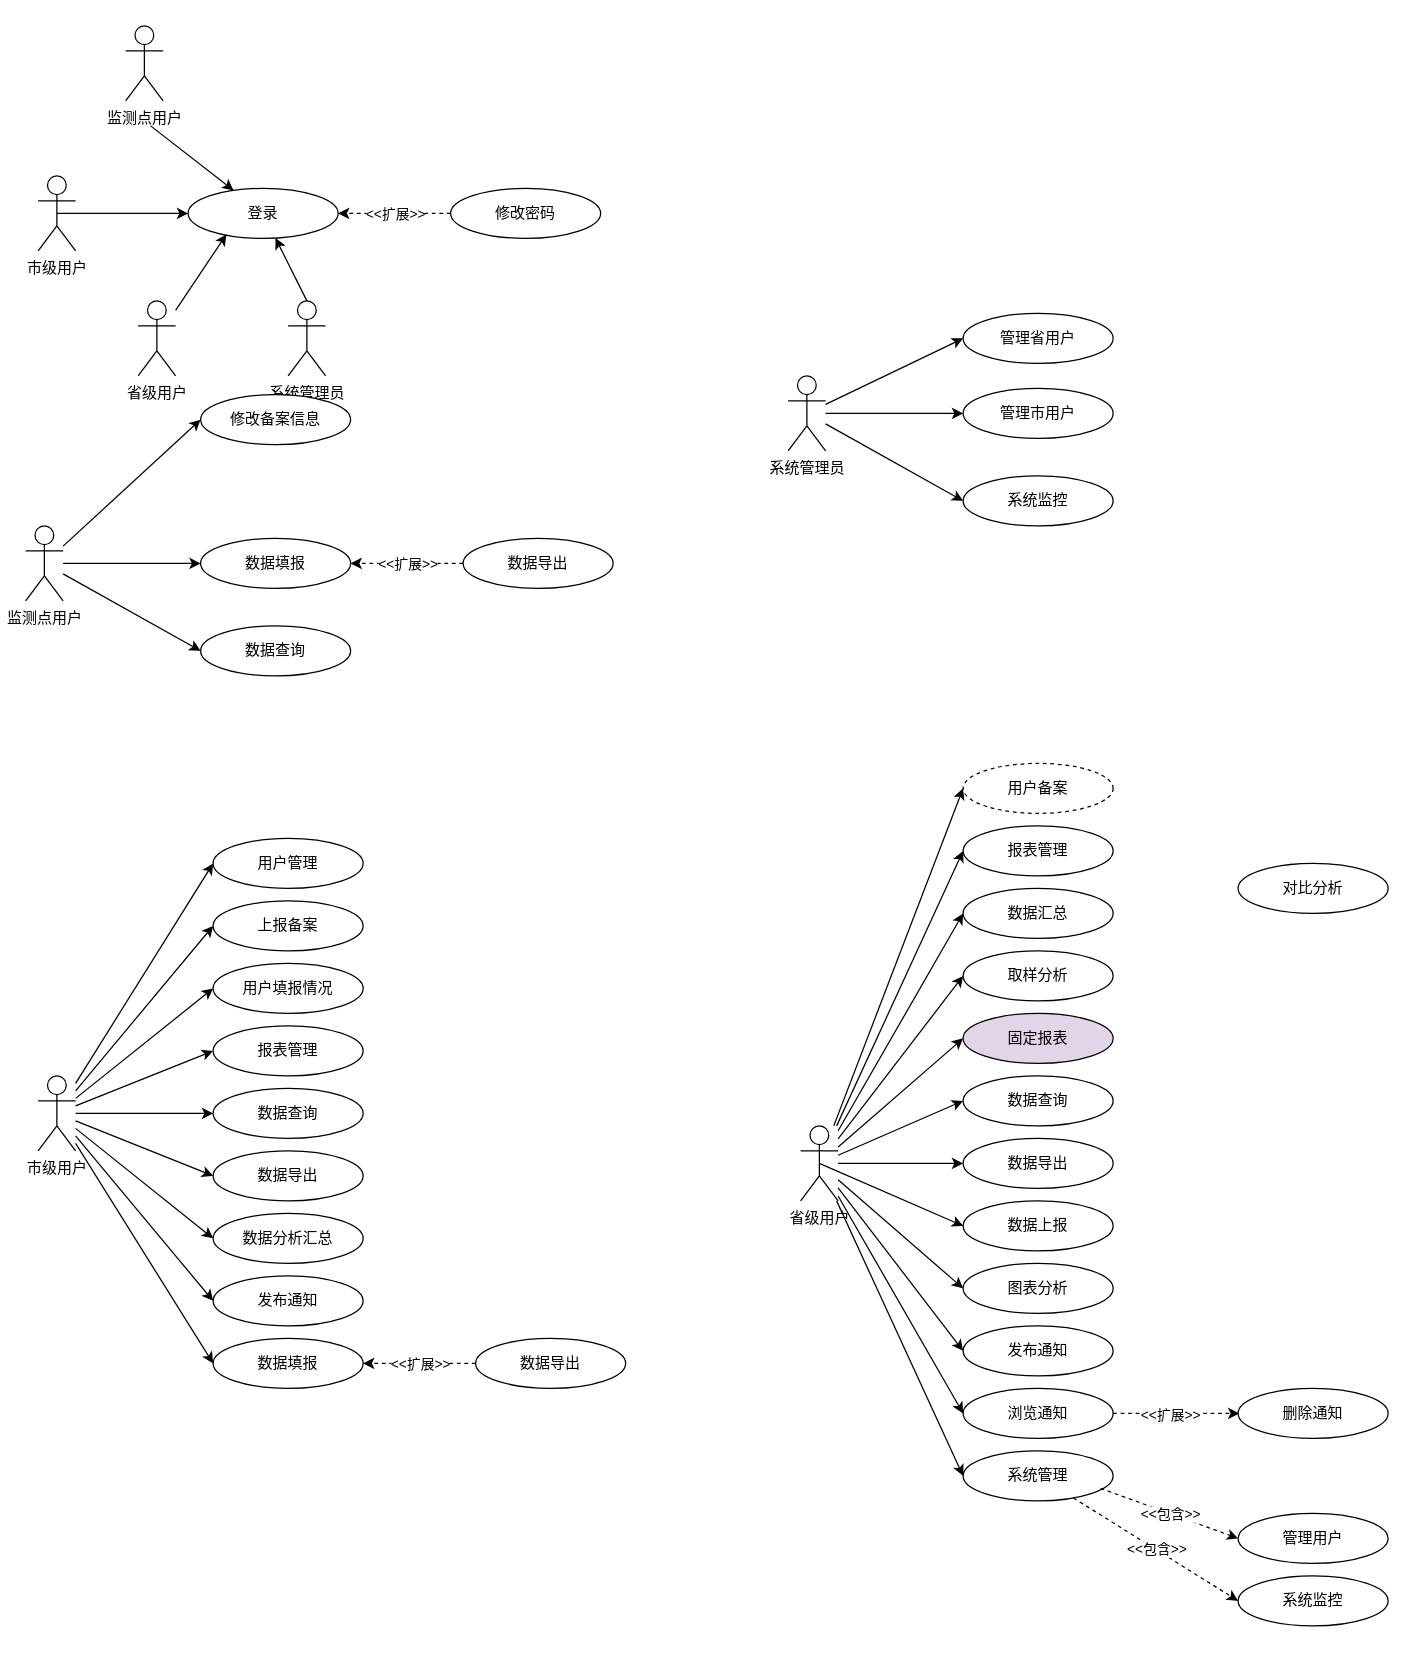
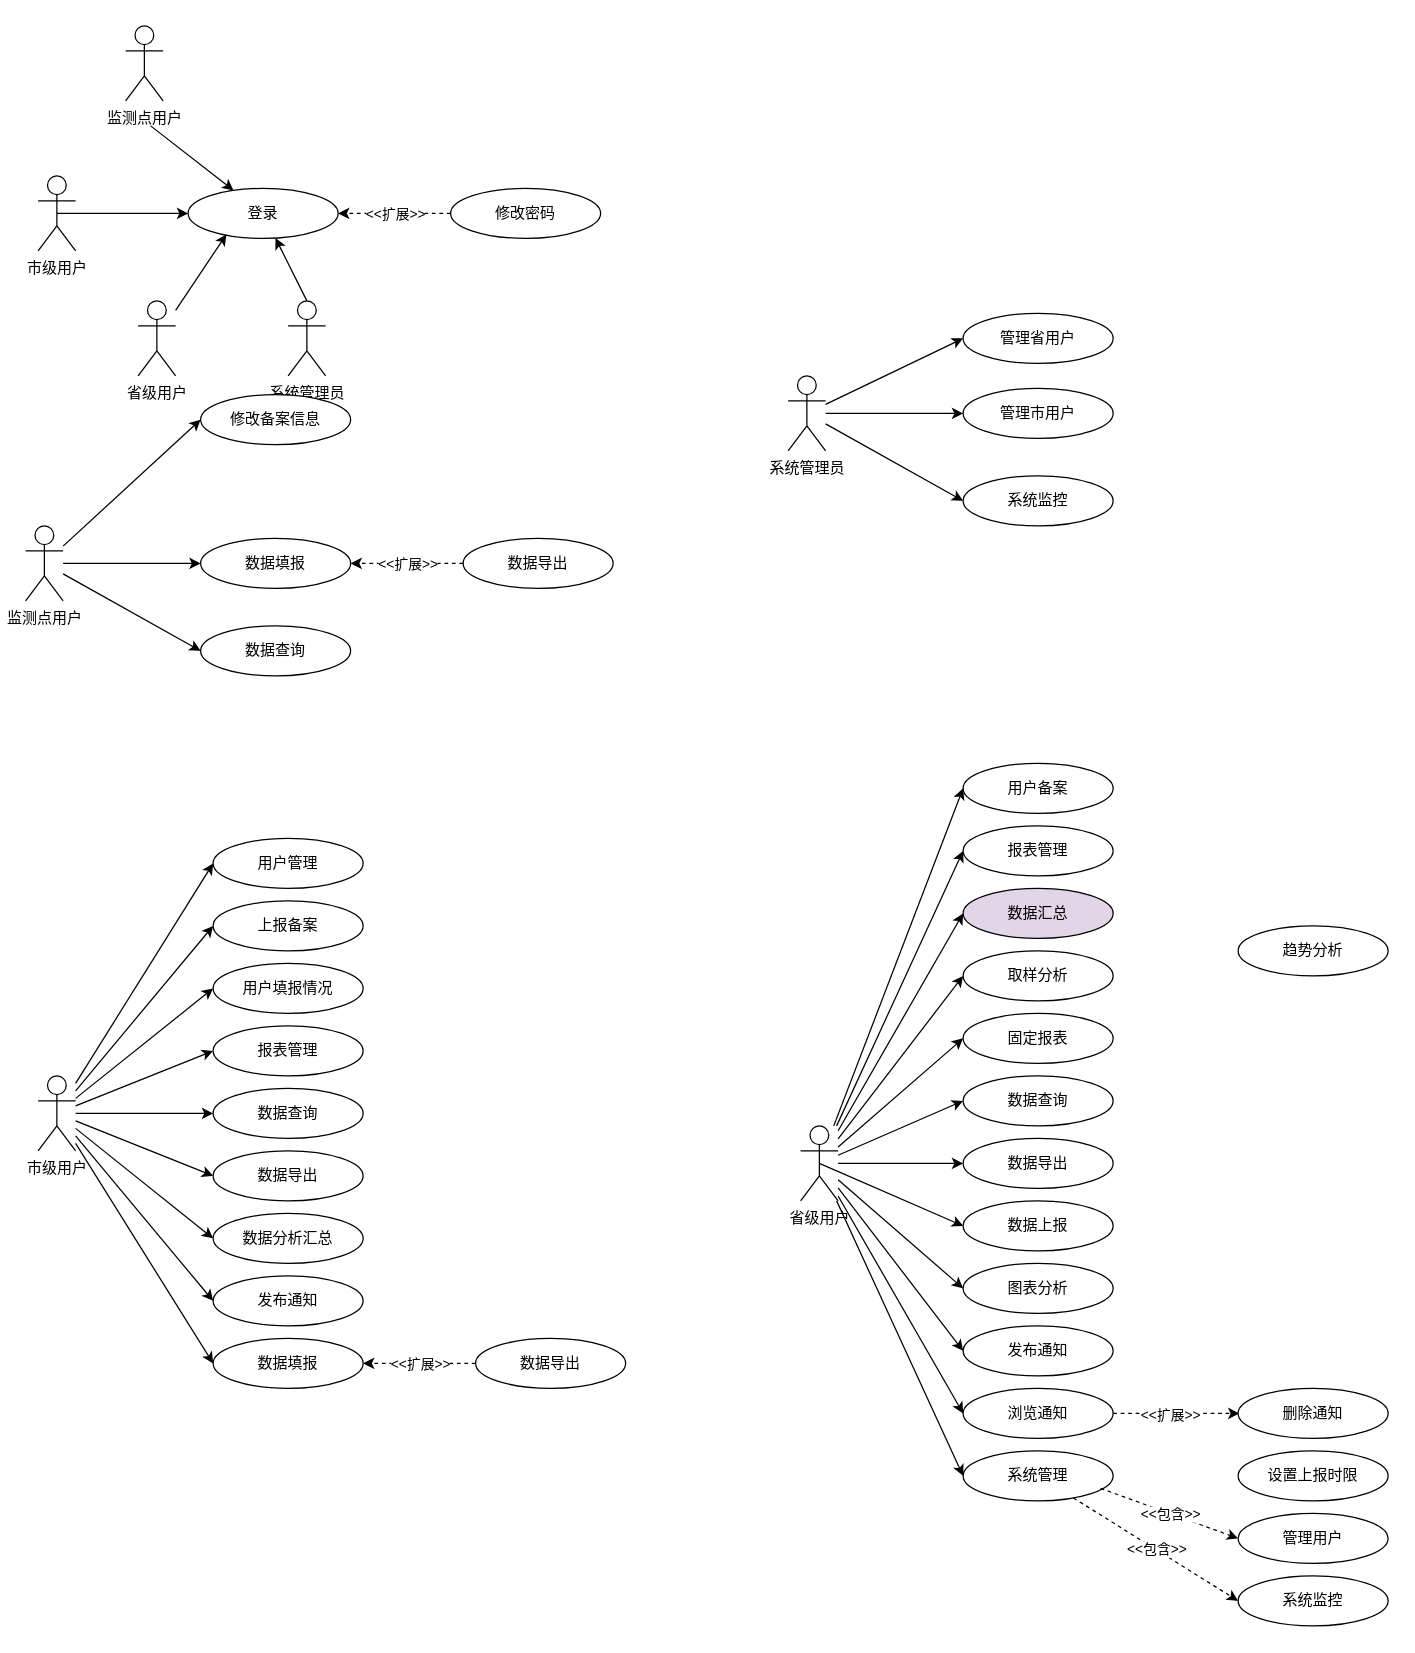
node "用户备案": style dashed -> solid
node "对比分析": removed
node "数据汇总": fillcolor #ffffff -> #e1d5e7
node "趋势分析": added
node "固定报表": fillcolor #e1d5e7 -> #ffffff
node "设置上报时限": added
